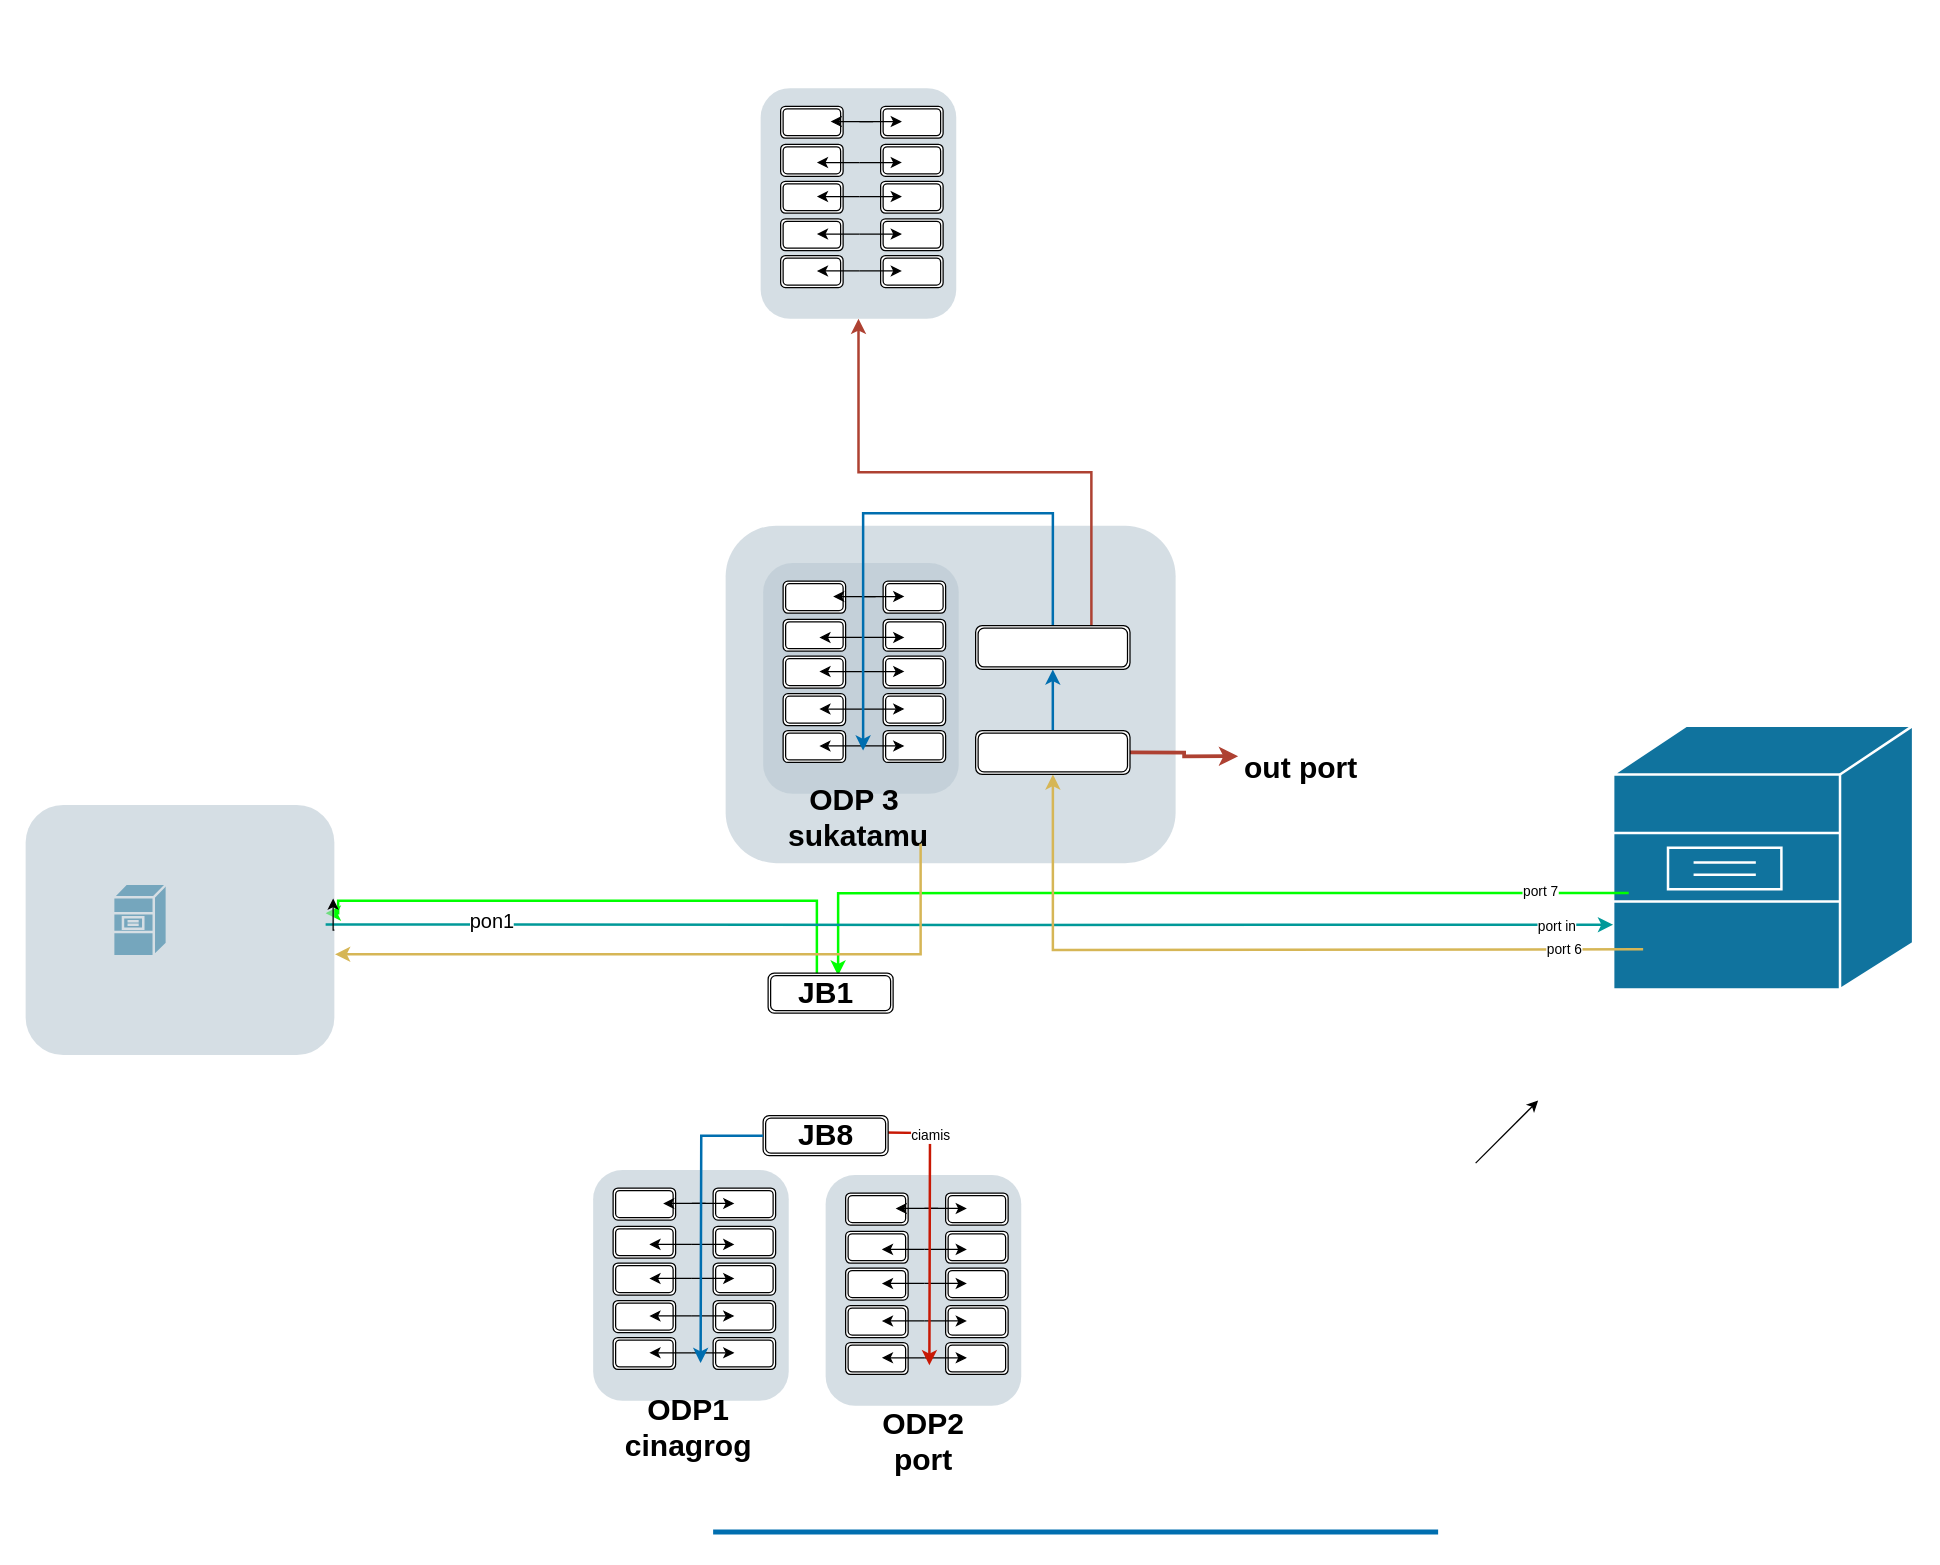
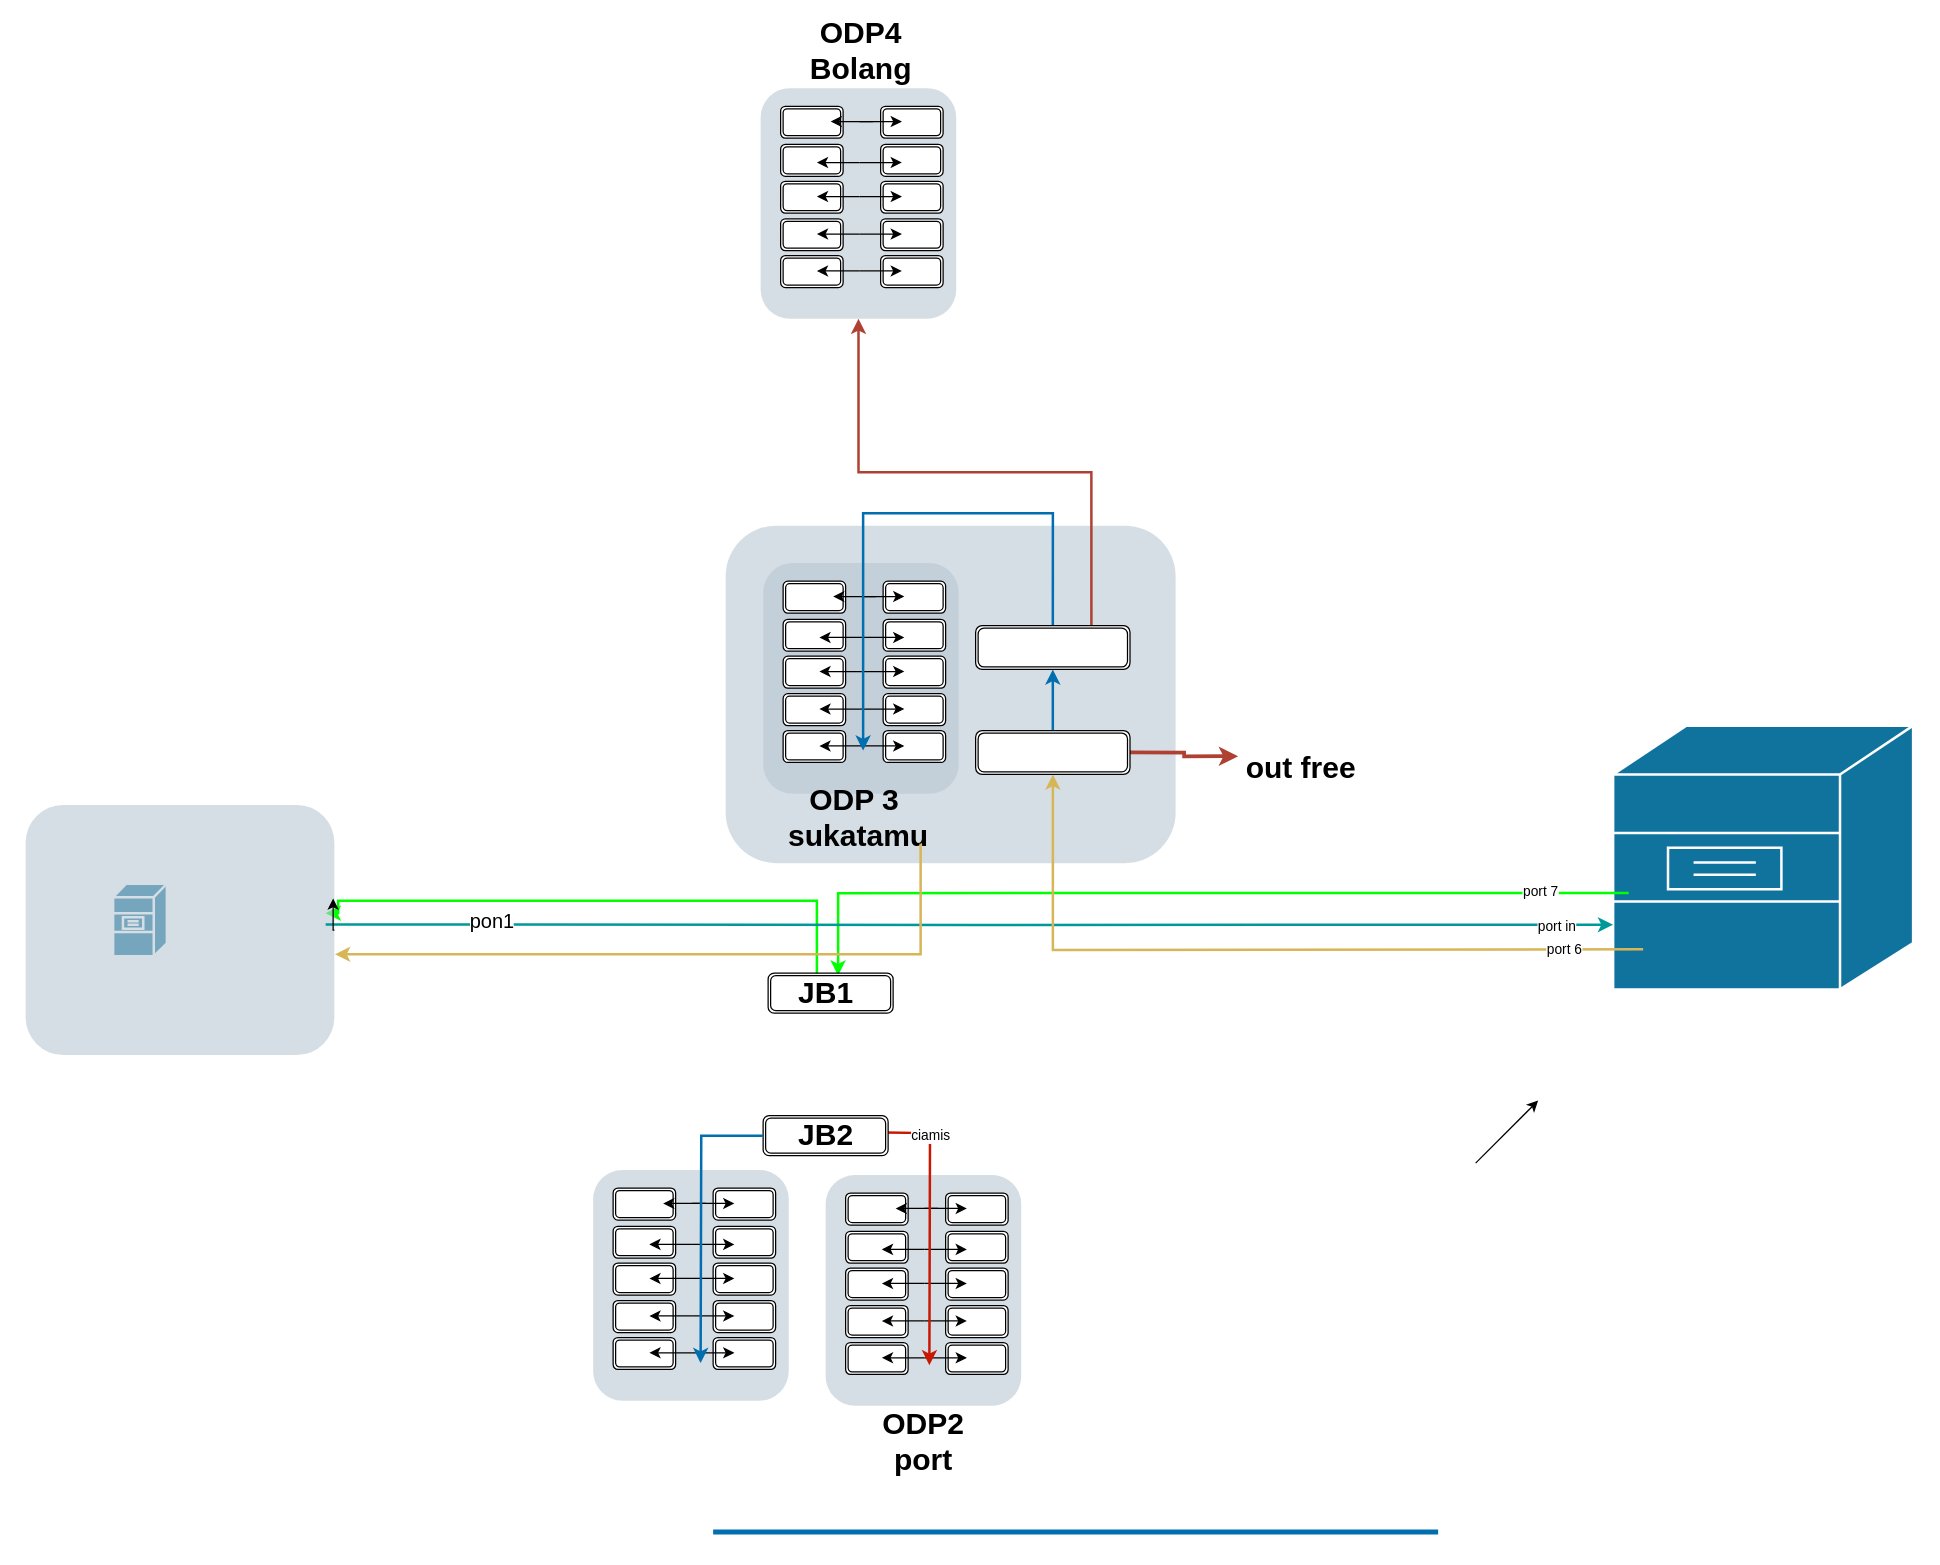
node "ODP4 Bolang": added
node "out port": label "out port" -> "out free"
node "JB8": label "JB8" -> "JB2"
node "ODP1 cinagrog": removed
